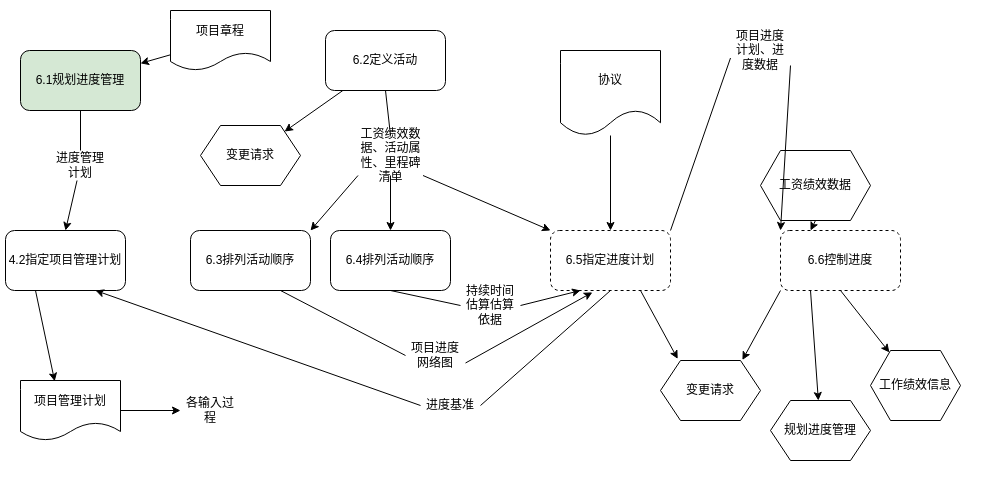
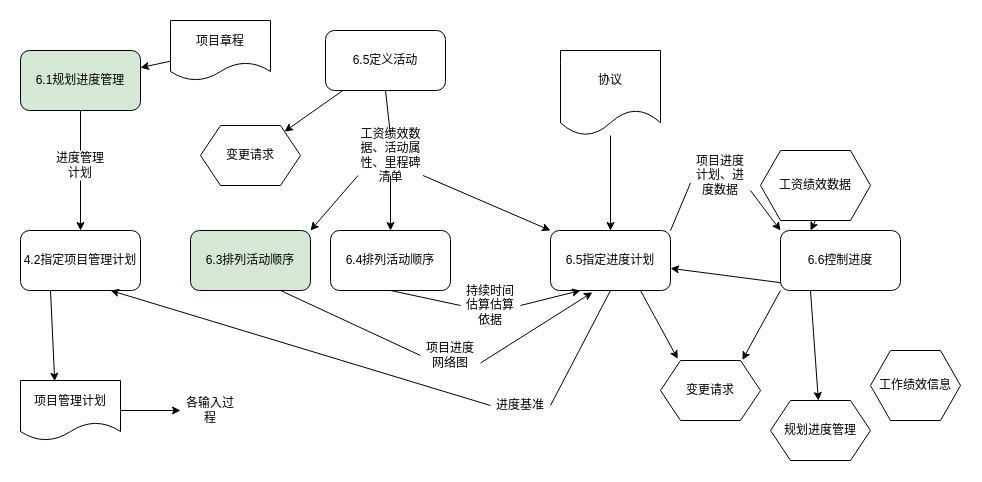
node "项目章程": moved (221, 41) -> (221, 51)
node "项目进度计划、进度数据": moved (761, 51) -> (721, 176)
node "6.2定义活动": label "6.2定义活动" -> "6.5定义活动"
node "4.2指定项目管理计划": moved (66, 261) -> (81, 261)
node "6.3排列活动顺序": fillcolor #ffffff -> #d5e8d4
node "6.5指定进度计划": style dashed -> solid
node "6.6控制进度": style dashed -> solid
edge "6.6控制进度" -> "工作绩效信息": now "6.6控制进度" -> "6.5指定进度计划"
node "项目进度网络图": moved (436, 356) -> (451, 356)
node "进度基准": moved (451, 406) -> (521, 406)
